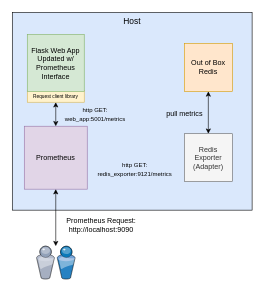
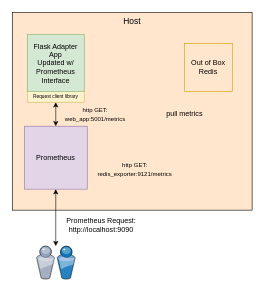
node "Flask Web App Updated w/ Prometheus Interface": label "Flask Web App Updated w/ Prometheus Interface" -> "Flask Adapter App Updated w/ Prometheus Interface"
node "Host": fillcolor #dae8fc -> #ffe6cc
edge "Out of Box Redis" -- "Redis Exporter (Adapter)": removed
node "Redis Exporter (Adapter)": removed
